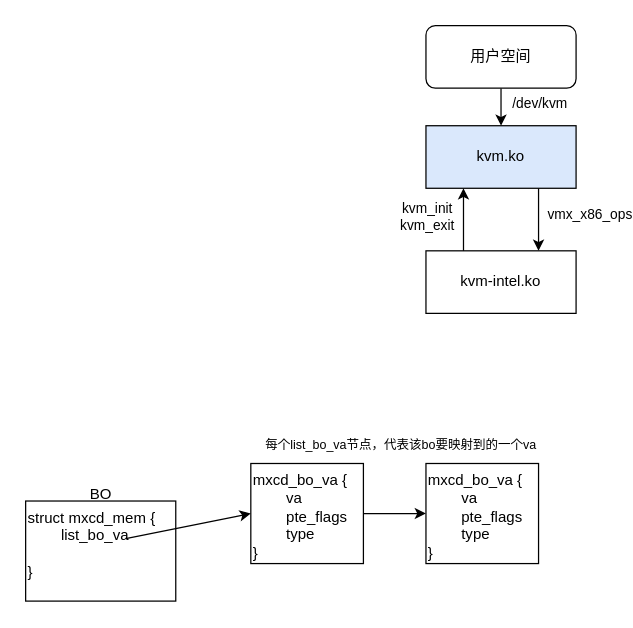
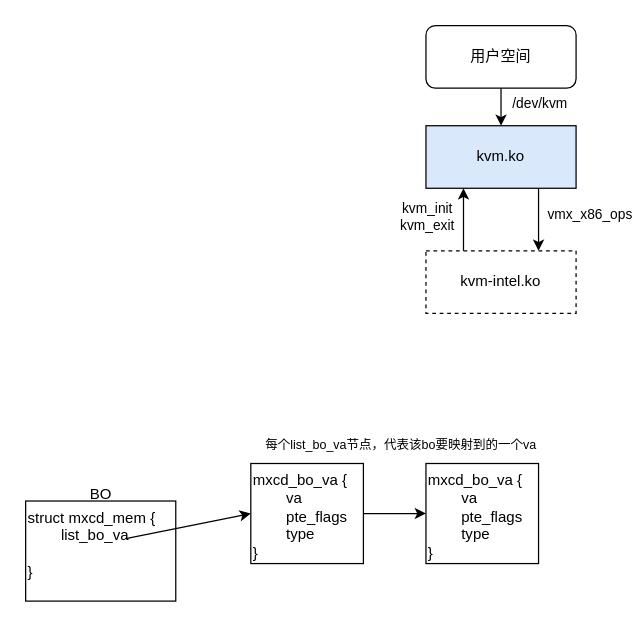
node "kvm-intel.ko": style solid -> dashed
